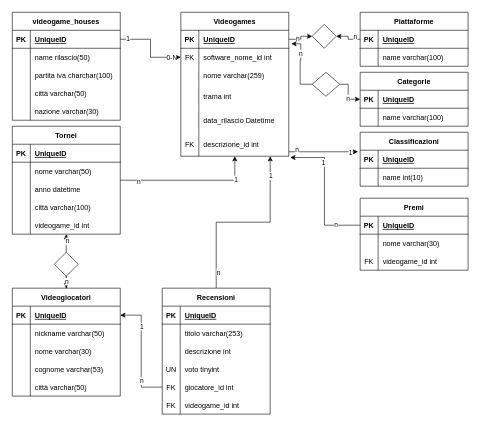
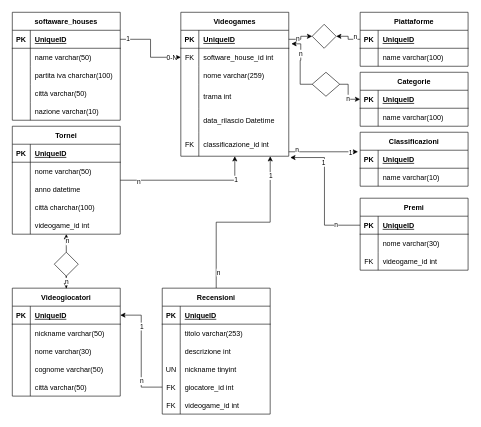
node "videogame_houses": label "videogame_houses" -> "softaware_houses"
node "name rilascio(50)": label "name rilascio(50)" -> "name varchar(50)"
node "software_nome_id int": label "software_nome_id int" -> "software_house_id int"
node "nazione varchar(30)": label "nazione varchar(30)" -> "nazione varchar(10)"
node "descrizione_id int": label "descrizione_id int" -> "classificazione_id int"
node "name int(10)": label "name int(10)" -> "name varchar(10)"
node "città varchar(100)": label "città varchar(100)" -> "città charchar(100)"
node "cognome varchar(53)": label "cognome varchar(53)" -> "cognome varchar(50)"
node "voto tinyint": label "voto tinyint" -> "nickname tinyint"
